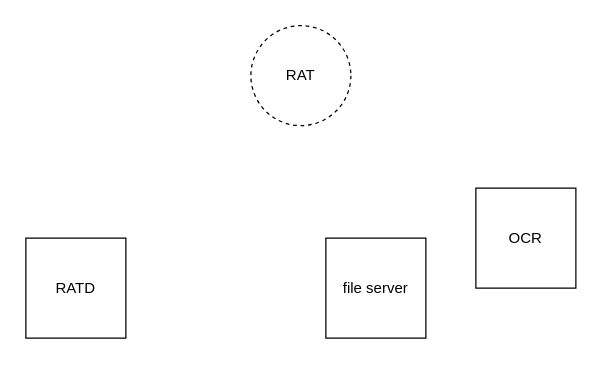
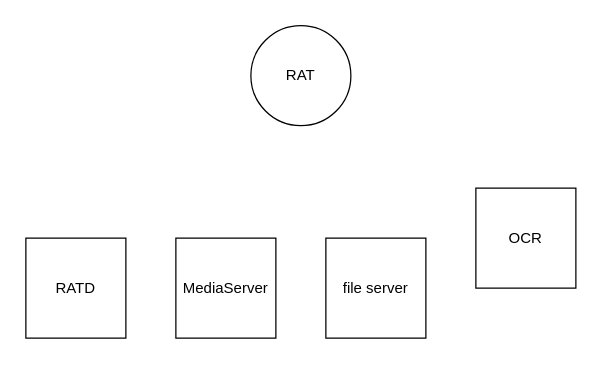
node "RAT": style dashed -> solid
node "MediaServer": added
